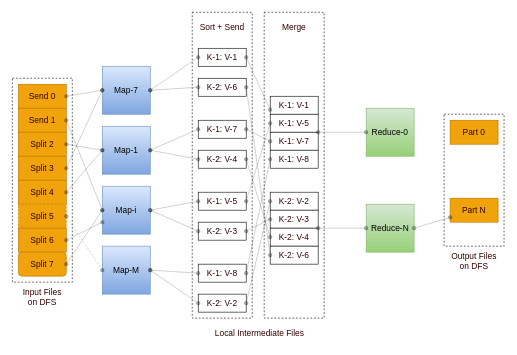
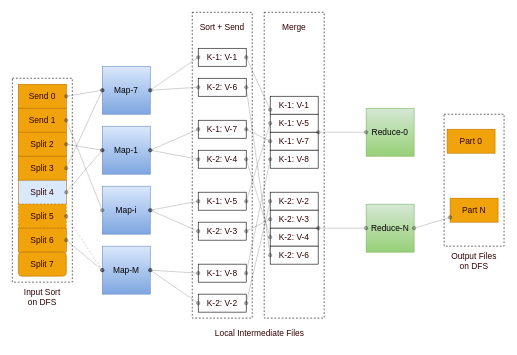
node "Part 0": moved (474, 132) -> (471, 141)
node "Split 4": fillcolor #f0a30a -> #dae8fc
edge "Map-i" -- "Split 6": now "Map-M" -- "Split 6"
edge "Map-i" -- "Split 7": removed
node "Input Files on DFS": label "Input Files on DFS" -> "Input Sort on DFS"
